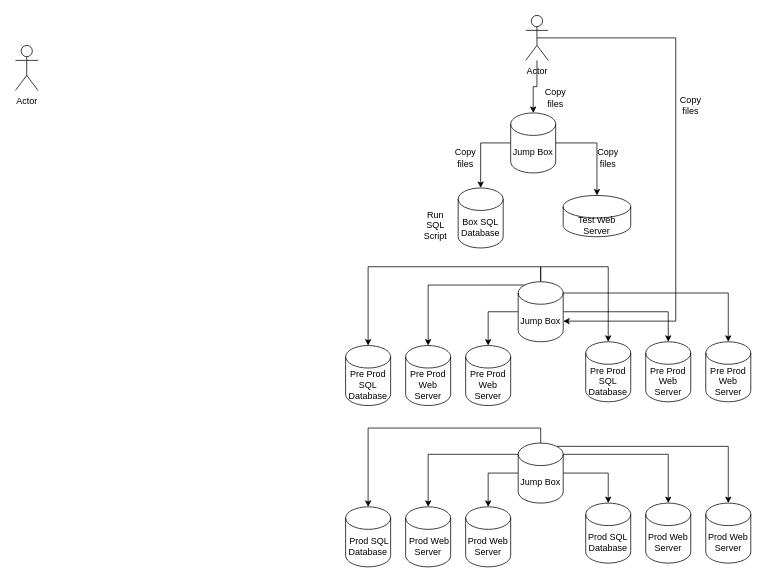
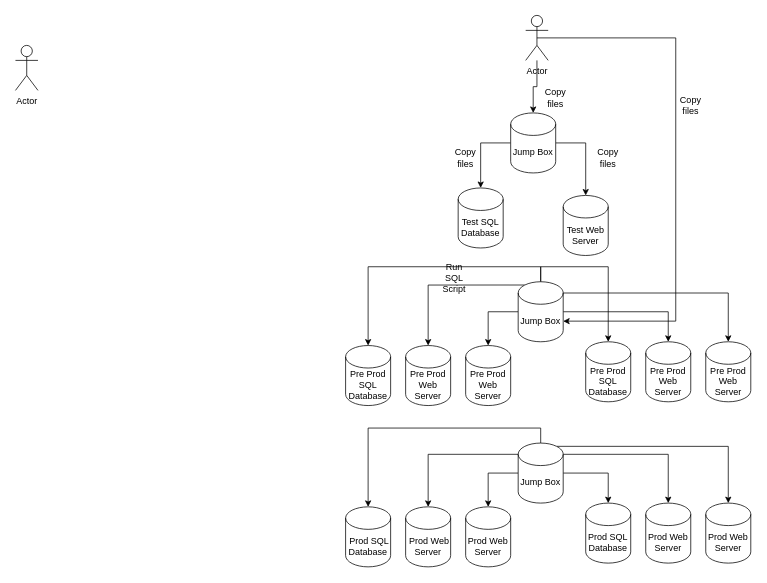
node "Test Web Server": size 68x41 -> 45x60
node "Run SQL Script": moved (435, 225) -> (454, 278)
node "Box SQL Database": label "Box SQL Database" -> "Test SQL Database"
